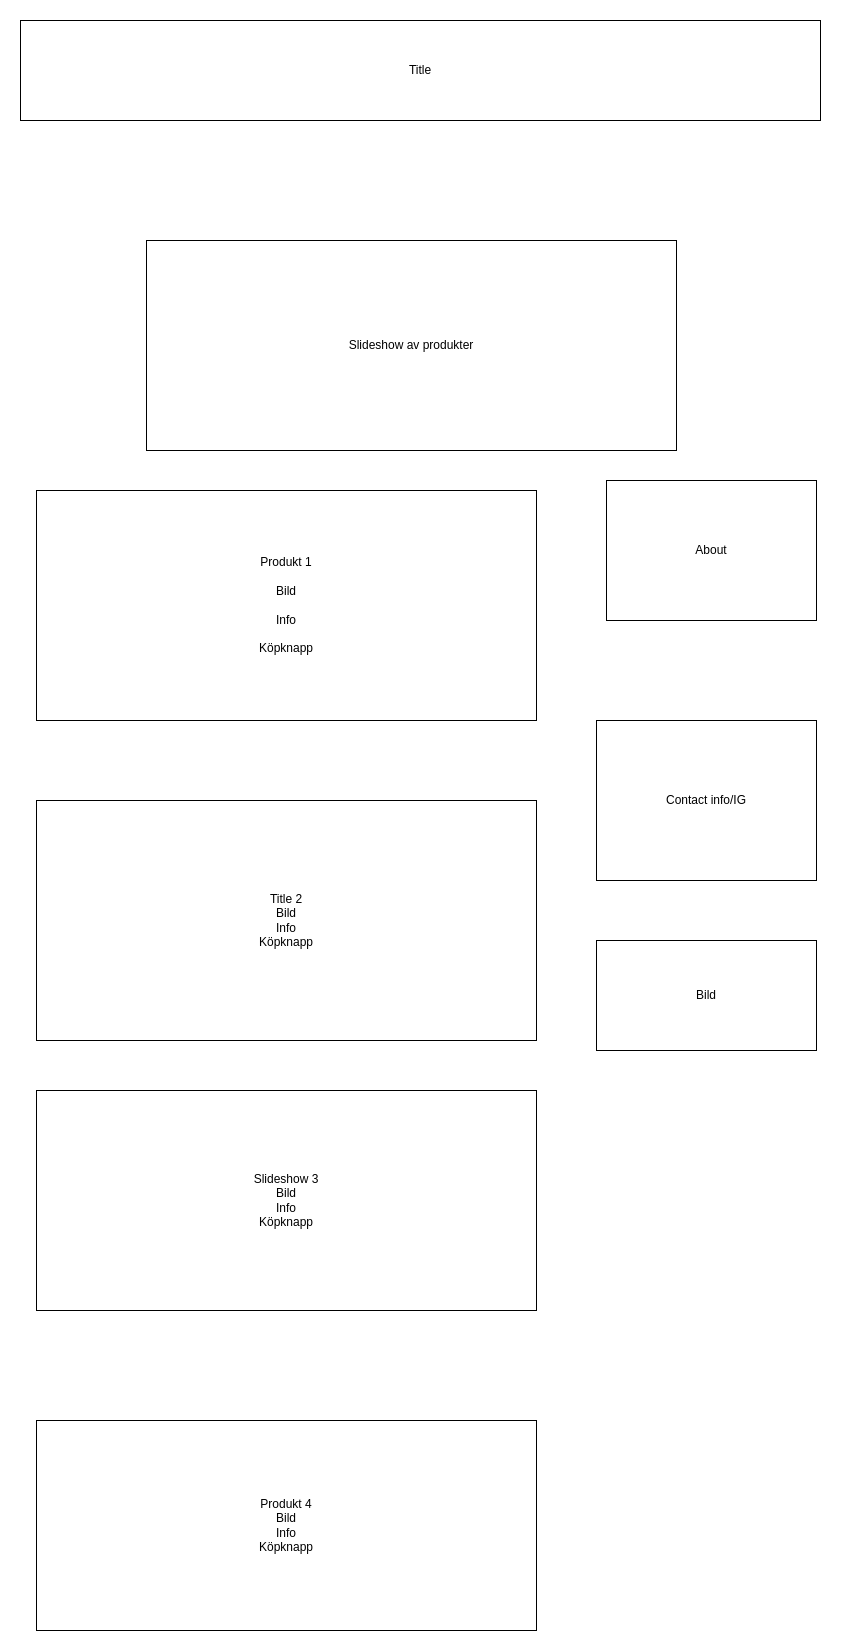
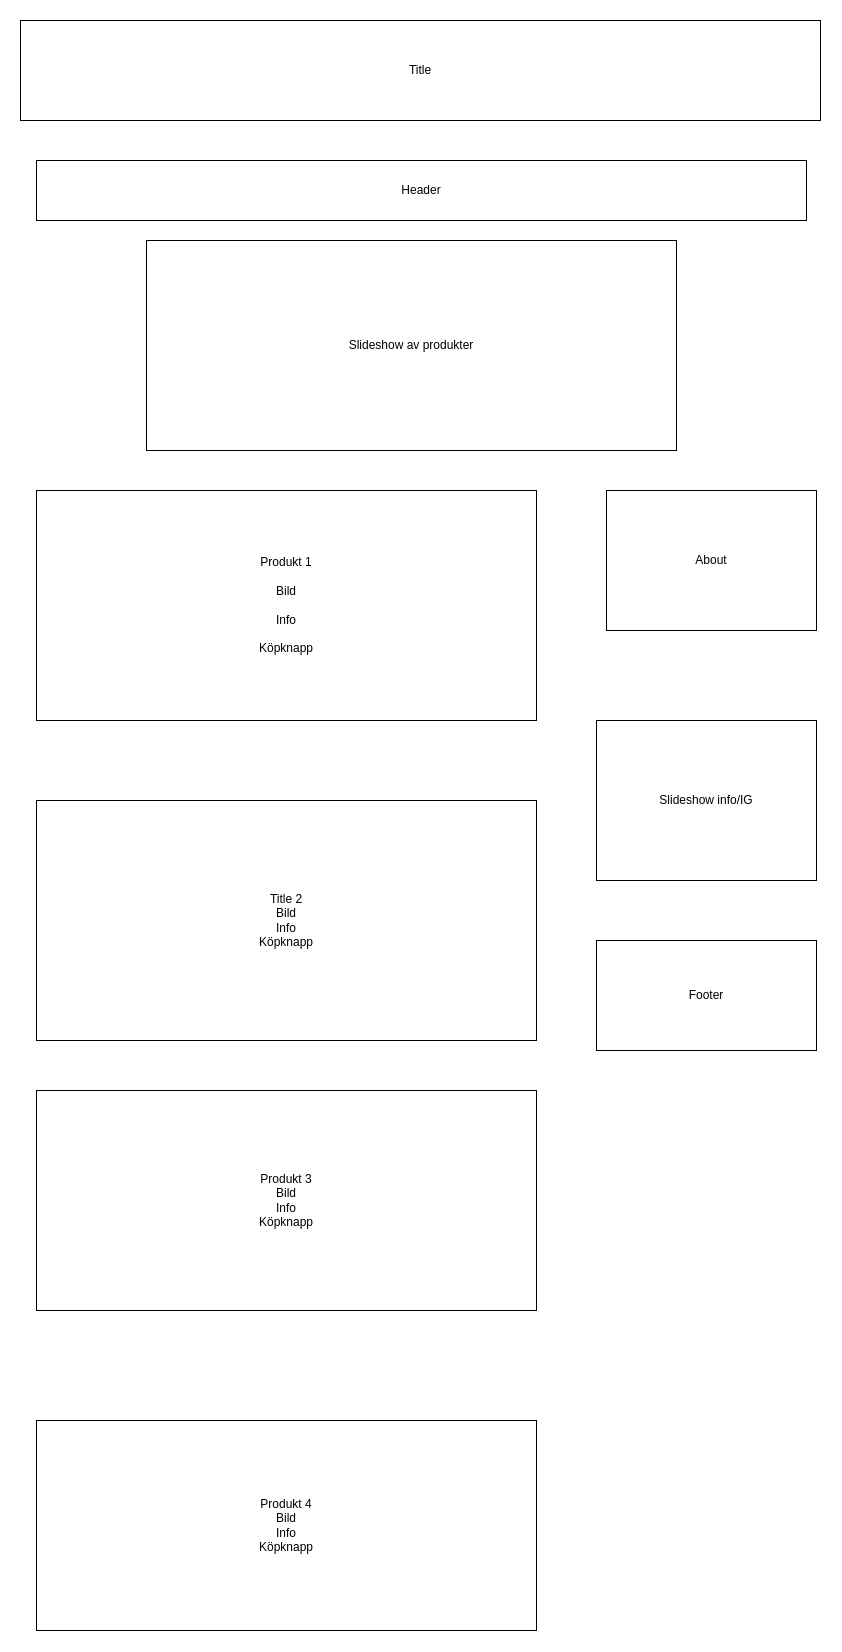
node "Header": added
node "About": moved (712, 551) -> (712, 561)
node "Contact info/IG": label "Contact info/IG" -> "Slideshow info/IG"
node "Bild": label "Bild" -> "Footer"
node "Slideshow 3 Bild Info Köpknapp": label "Slideshow 3 Bild Info Köpknapp" -> "Produkt 3 Bild Info Köpknapp"
